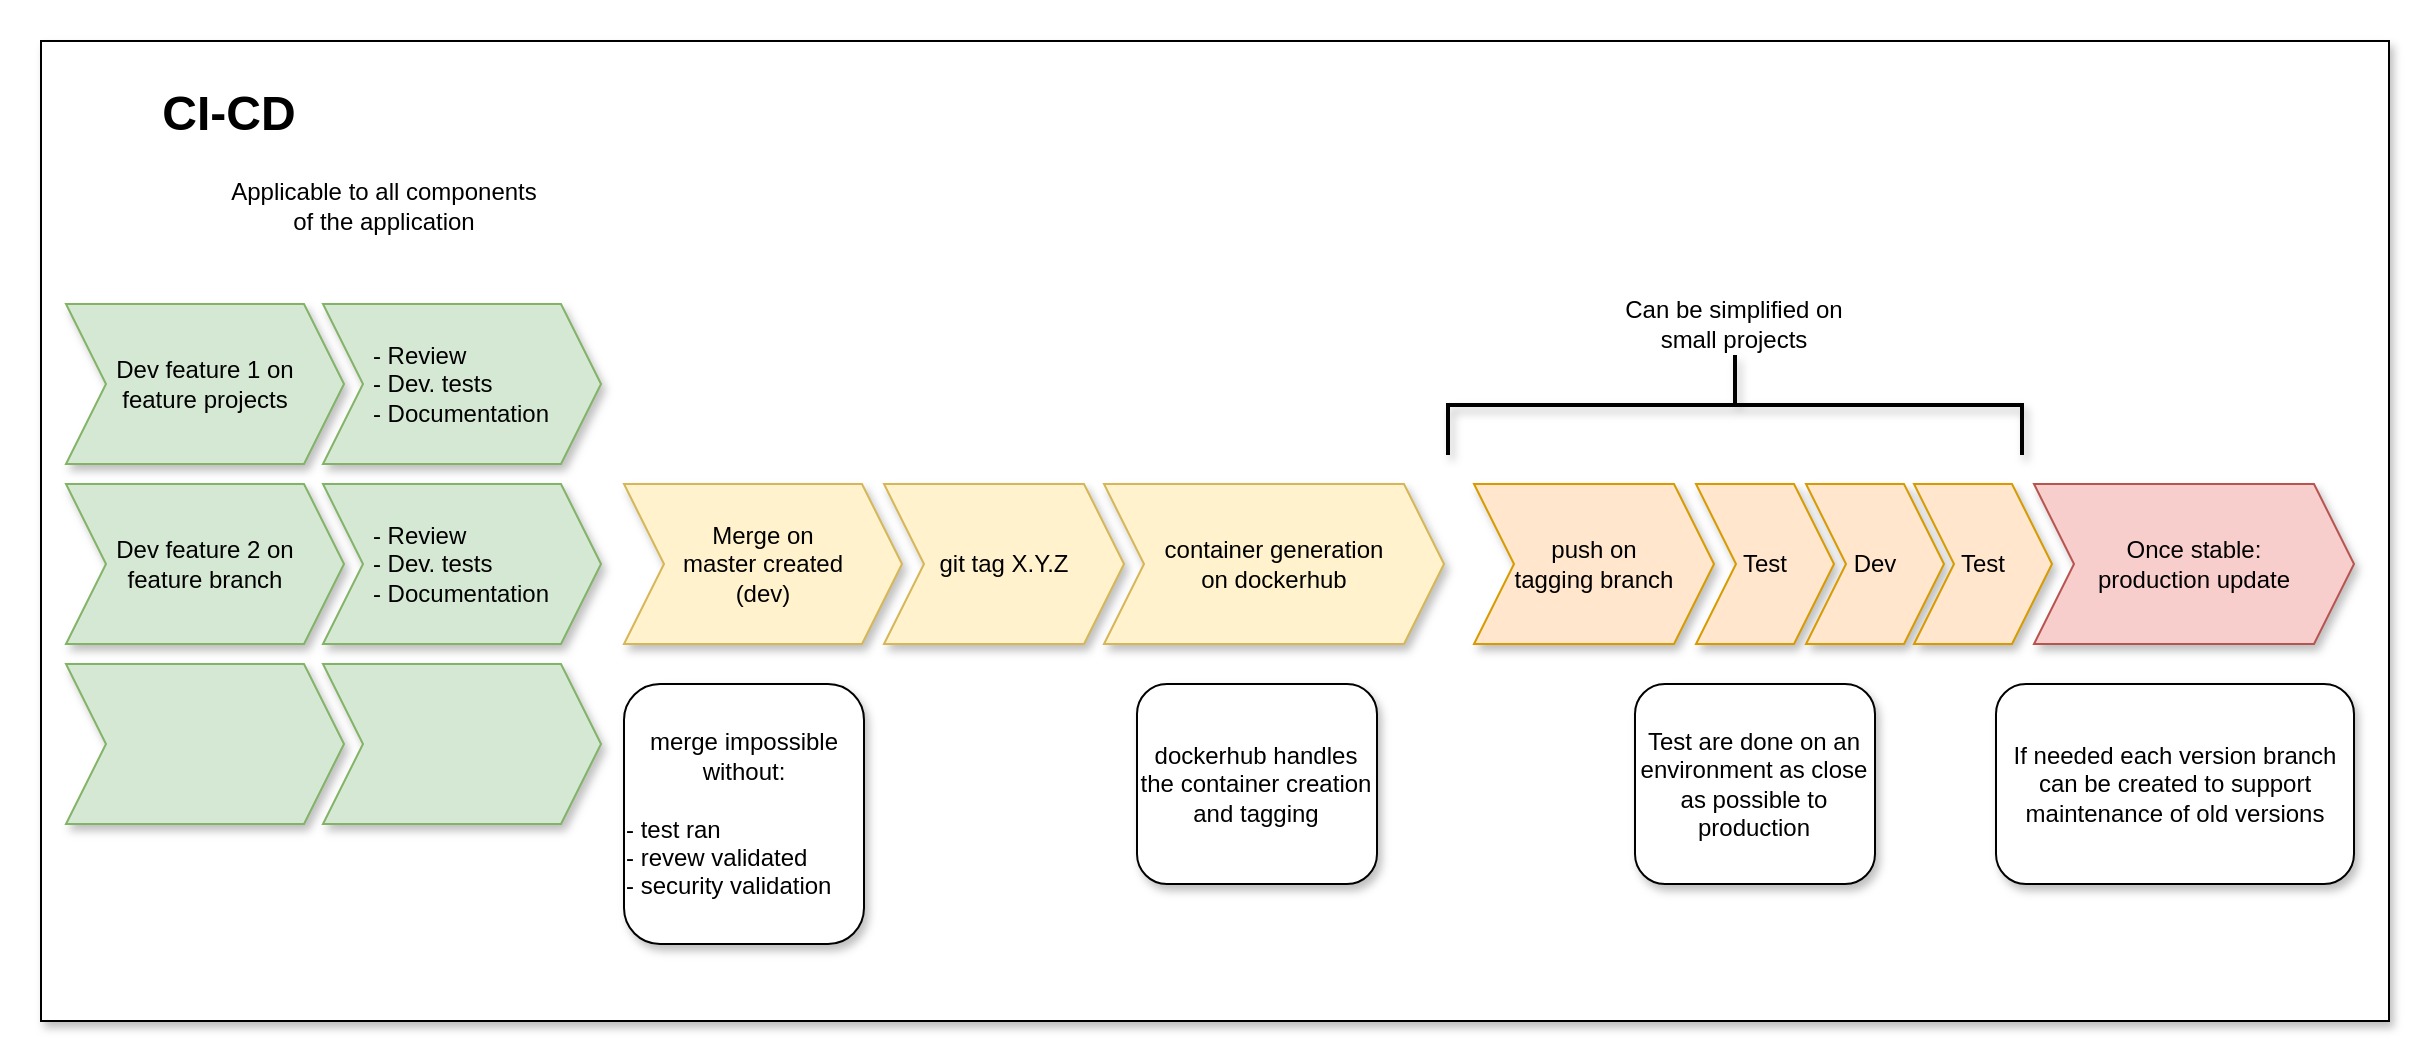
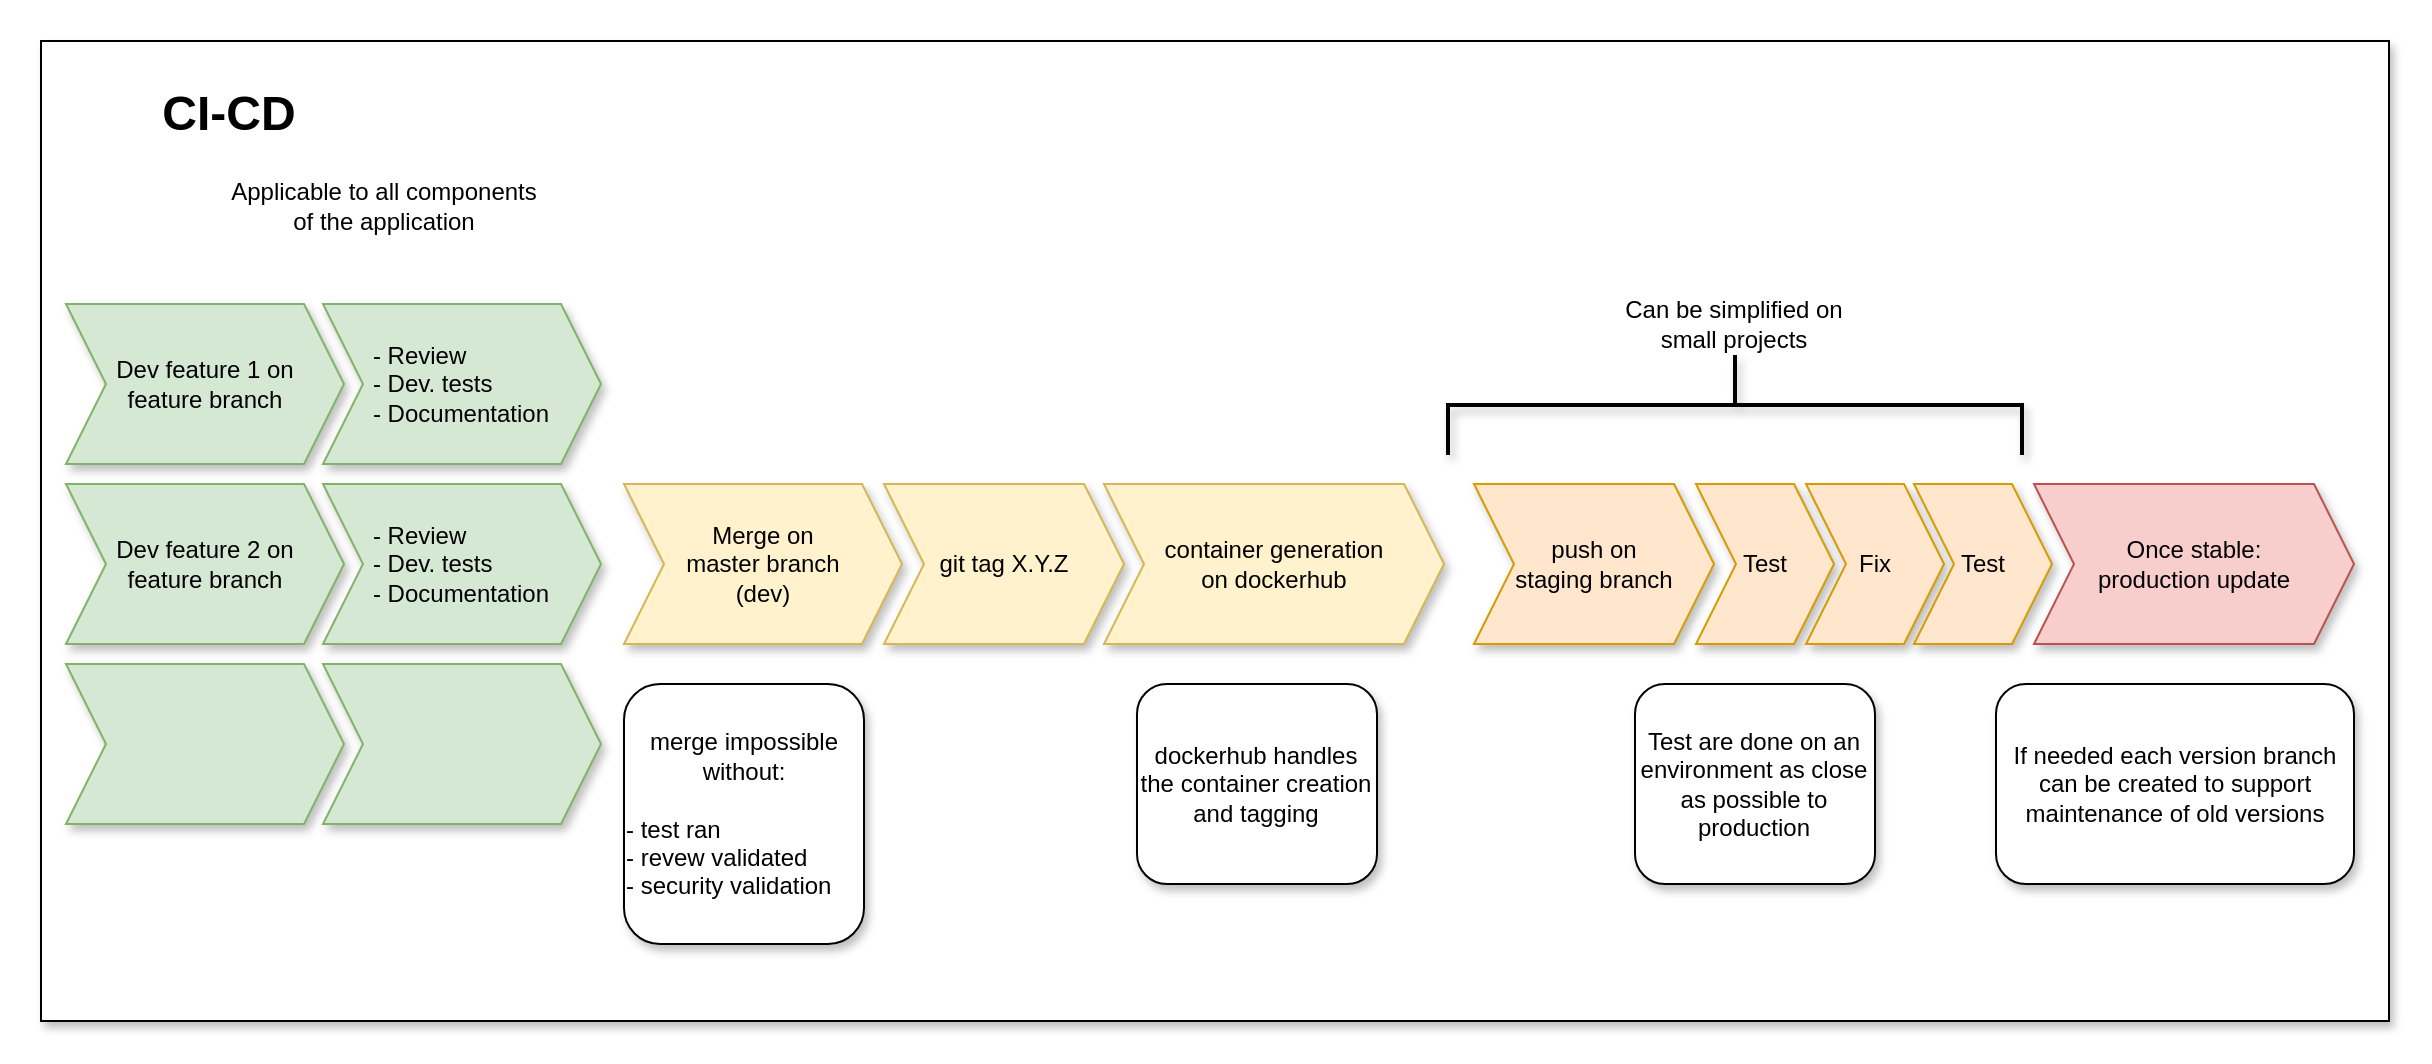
node "Dev feature 1 on feature projects": label "Dev feature 1 on feature projects" -> "Dev feature 1 on feature branch"
node "Merge on master created (dev)": label "Merge on master created (dev)" -> "Merge on master branch (dev)"
node "push on tagging branch": label "push on tagging branch" -> "push on staging branch"
node "Dev": label "Dev" -> "Fix"
